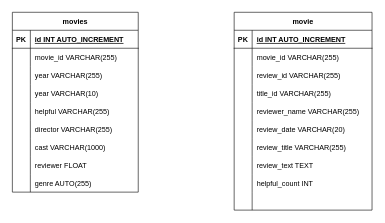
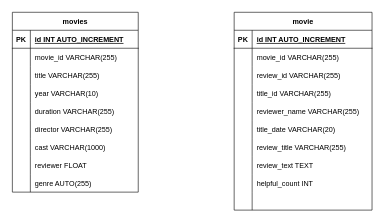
node "year VARCHAR(255)": label "year VARCHAR(255)" -> "title VARCHAR(255)"
node "helpful VARCHAR(255)": label "helpful VARCHAR(255)" -> "duration VARCHAR(255)"
node "review_date VARCHAR(20)": label "review_date VARCHAR(20)" -> "title_date VARCHAR(20)"
